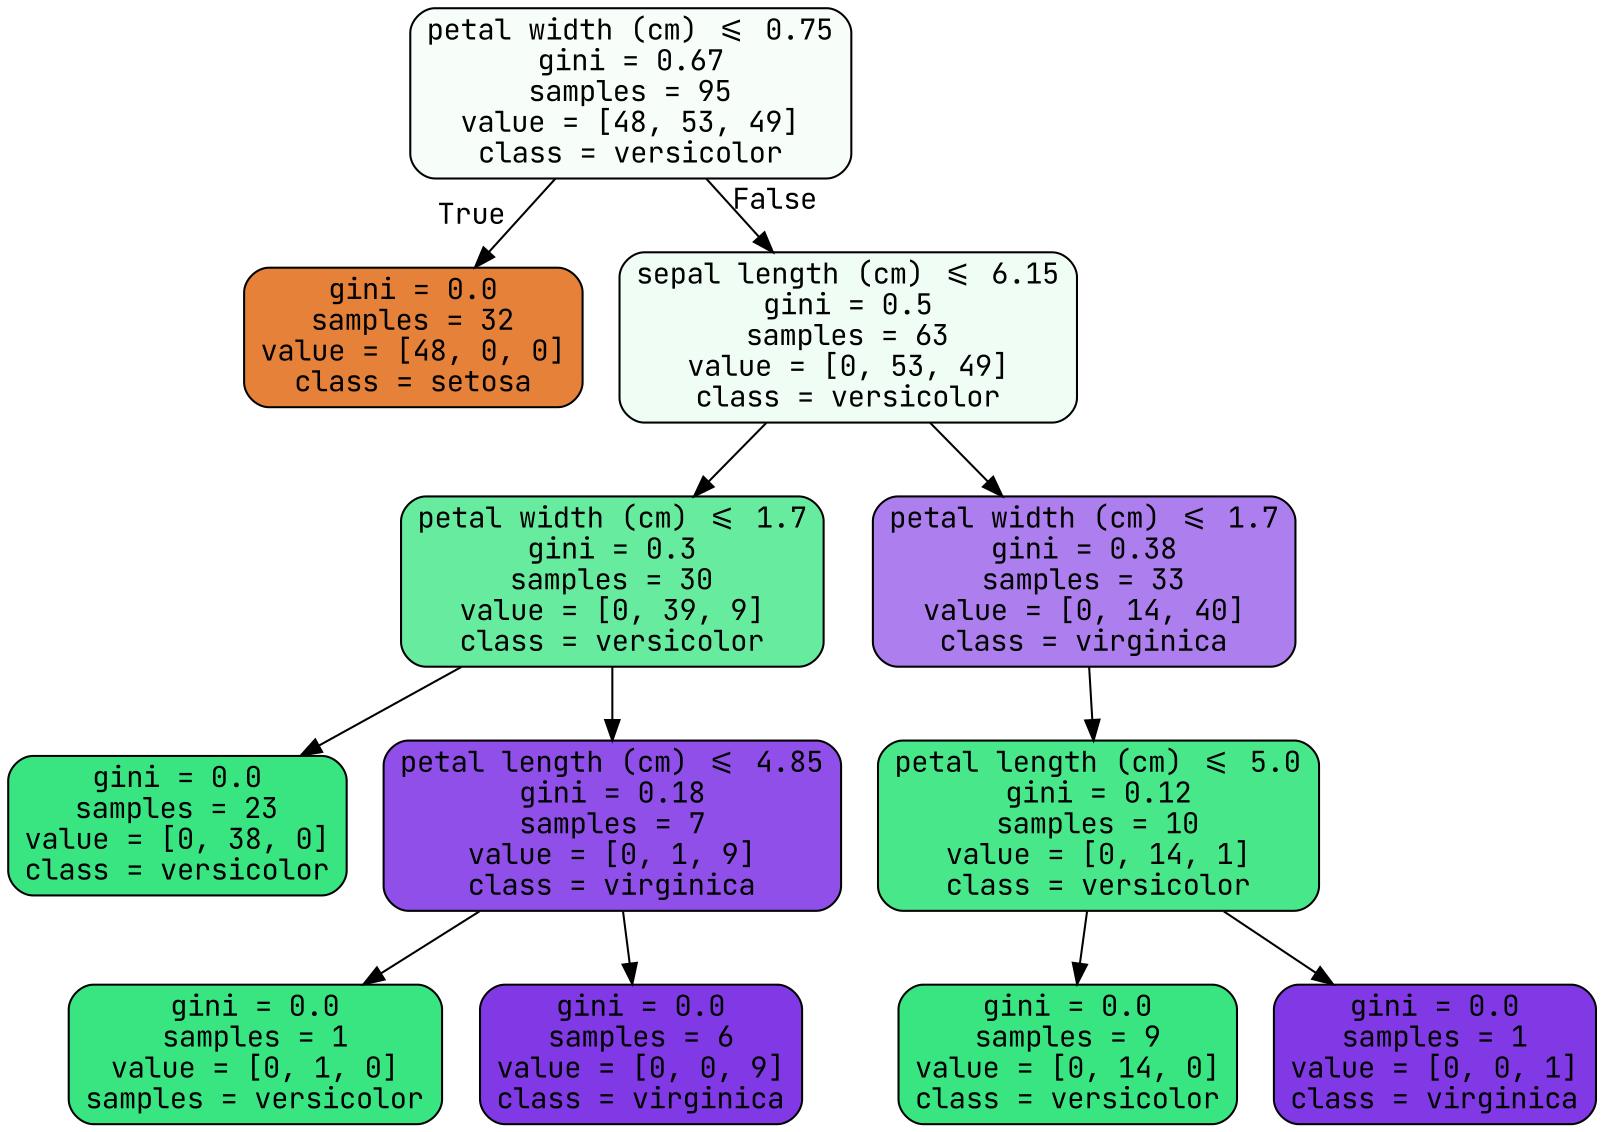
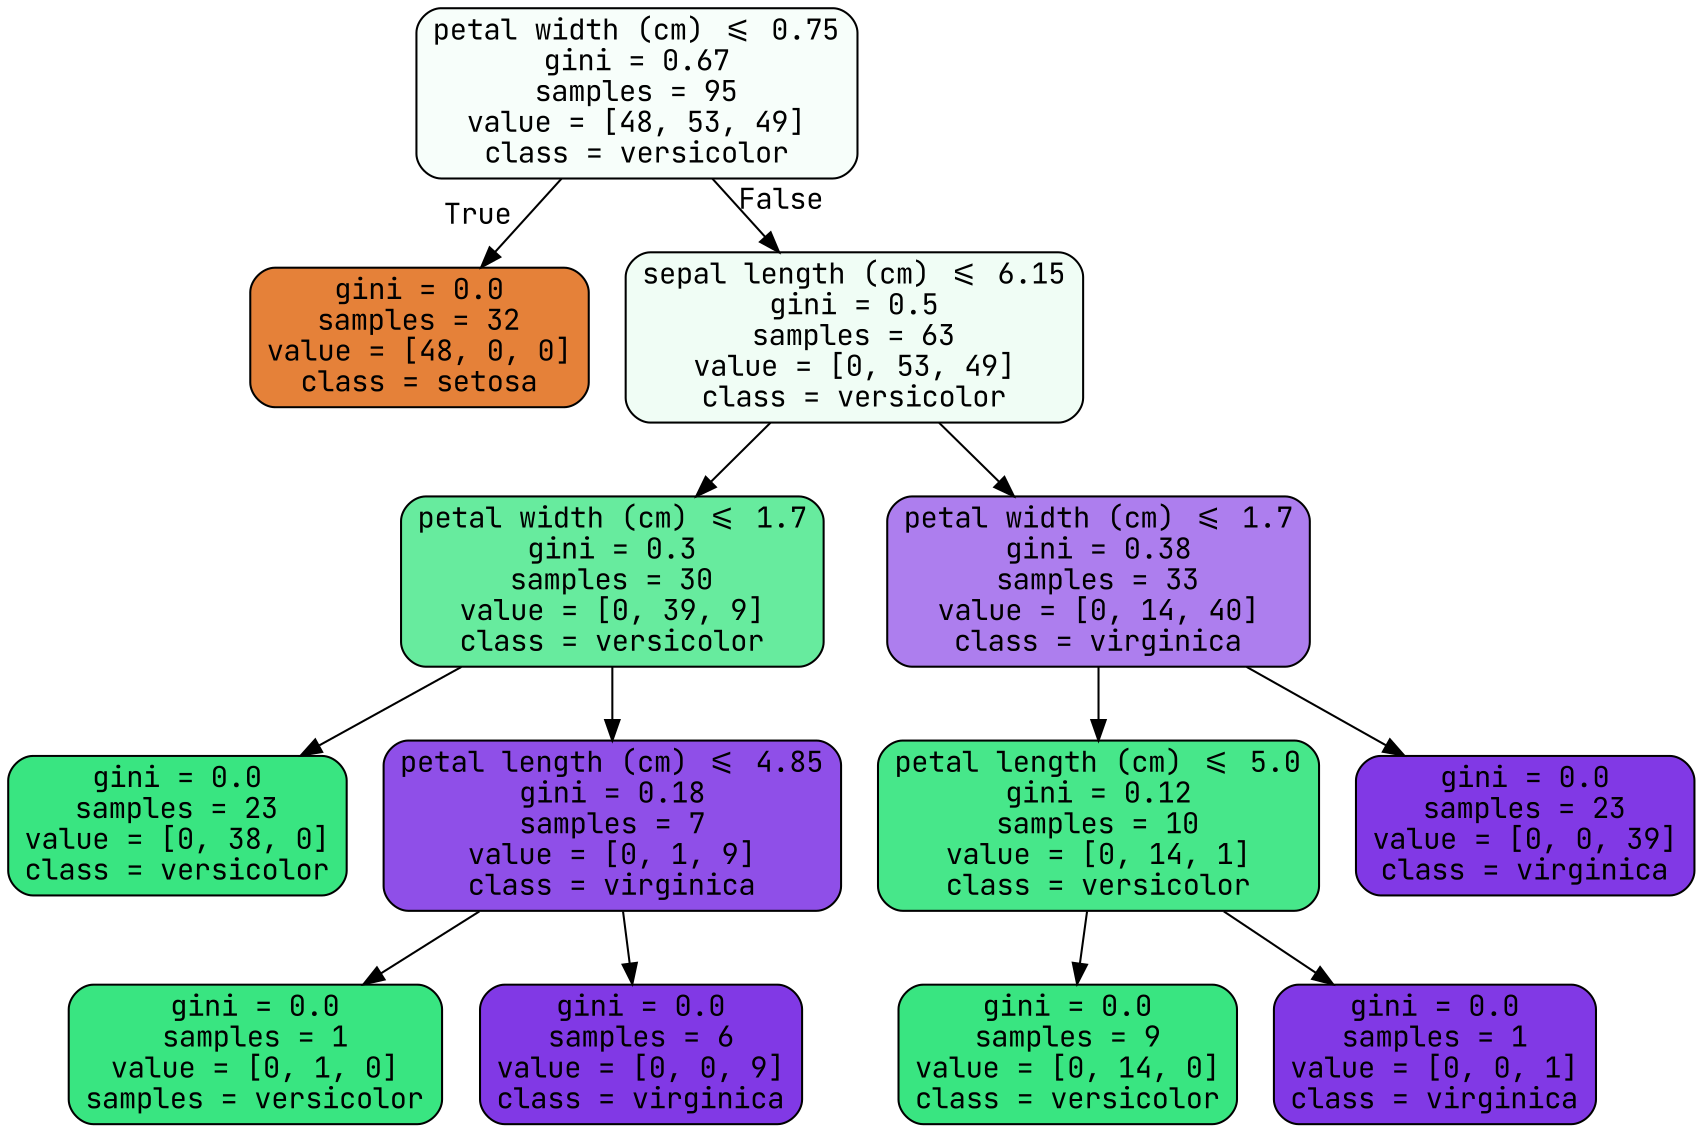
node "gini = 0.0 samples = 23 value = [0, 0, 39] class = virginica": added
